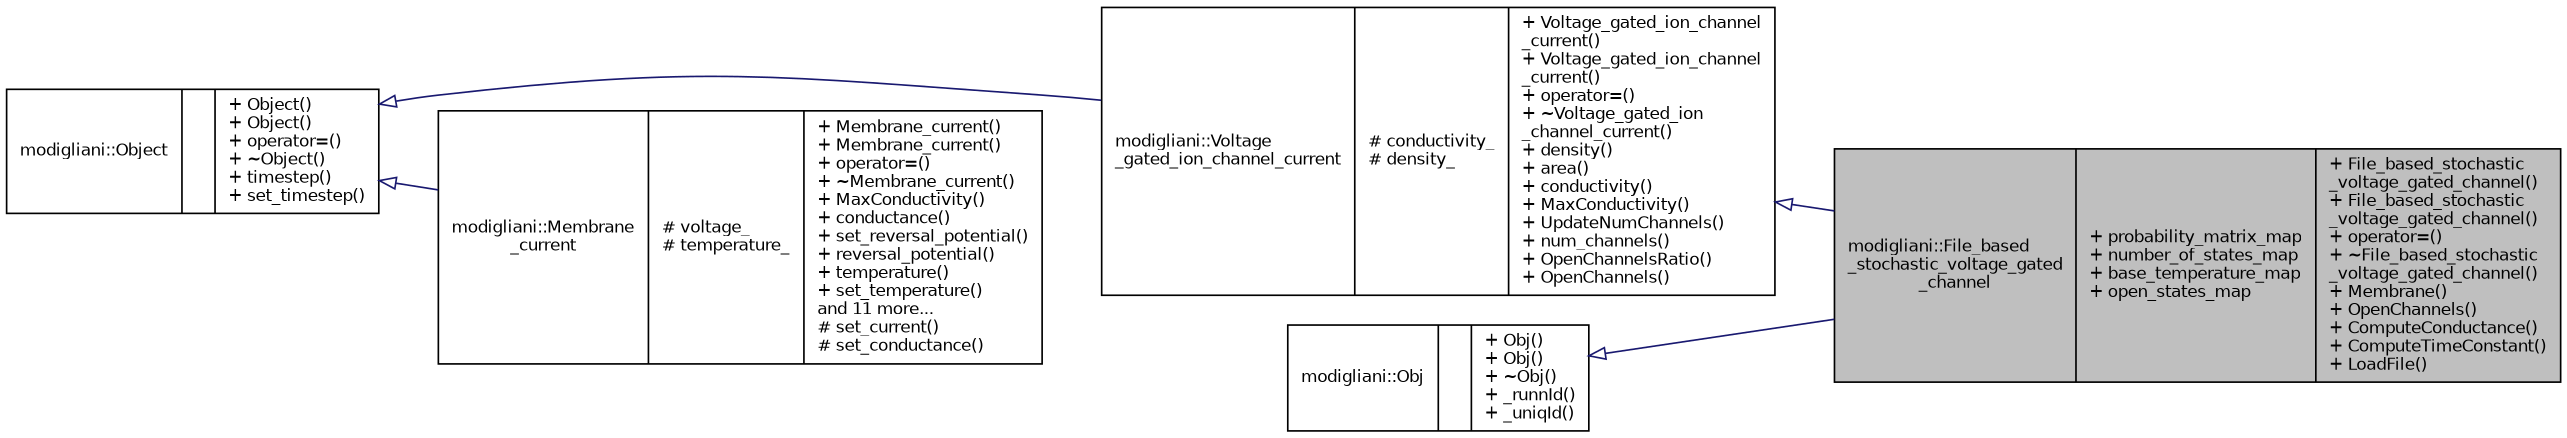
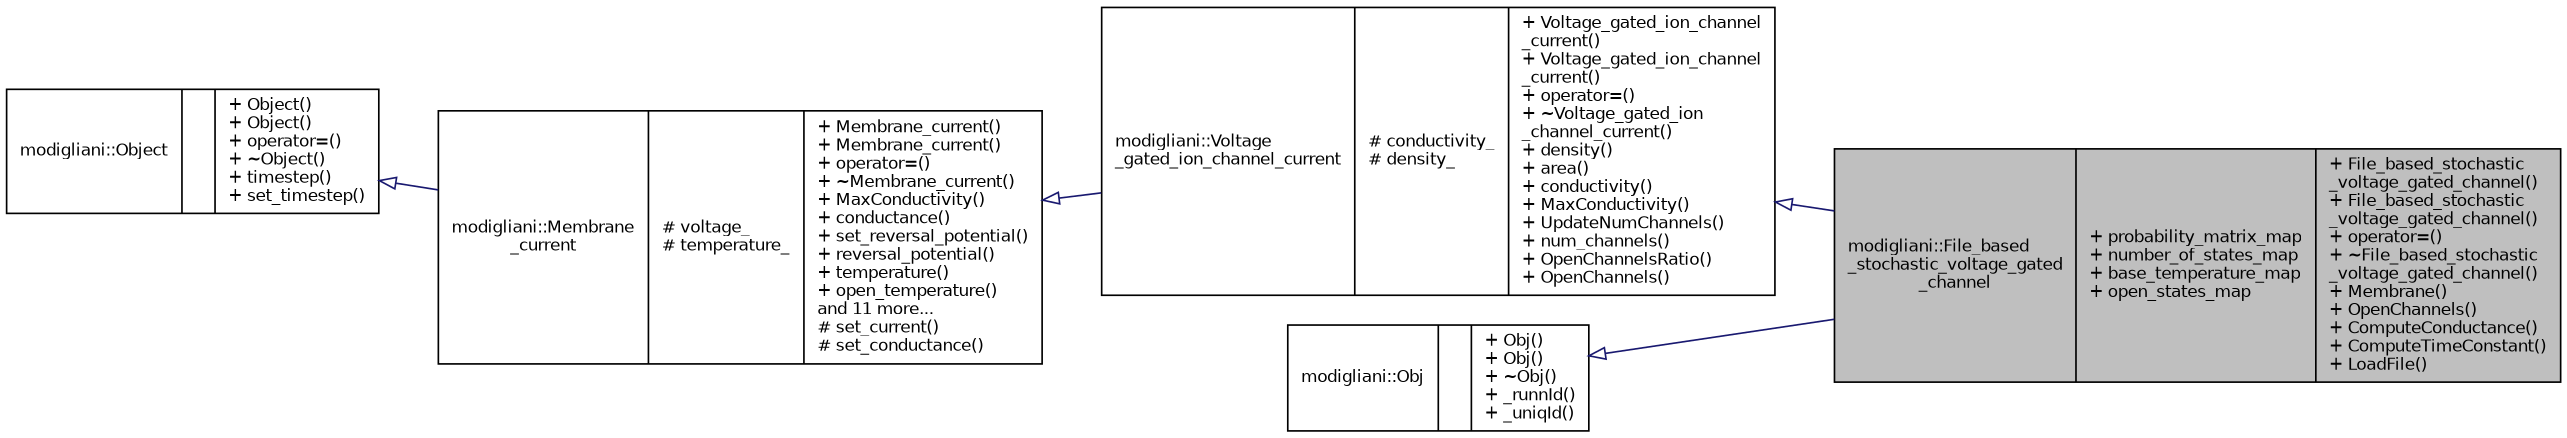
edge "modigliani::Voltage" -> "modigliani::Object": now "modigliani::Voltage" -> "modigliani::Membrane"
node "modigliani::Membrane": text "+ set_temperature()" -> "+ open_temperature()"
